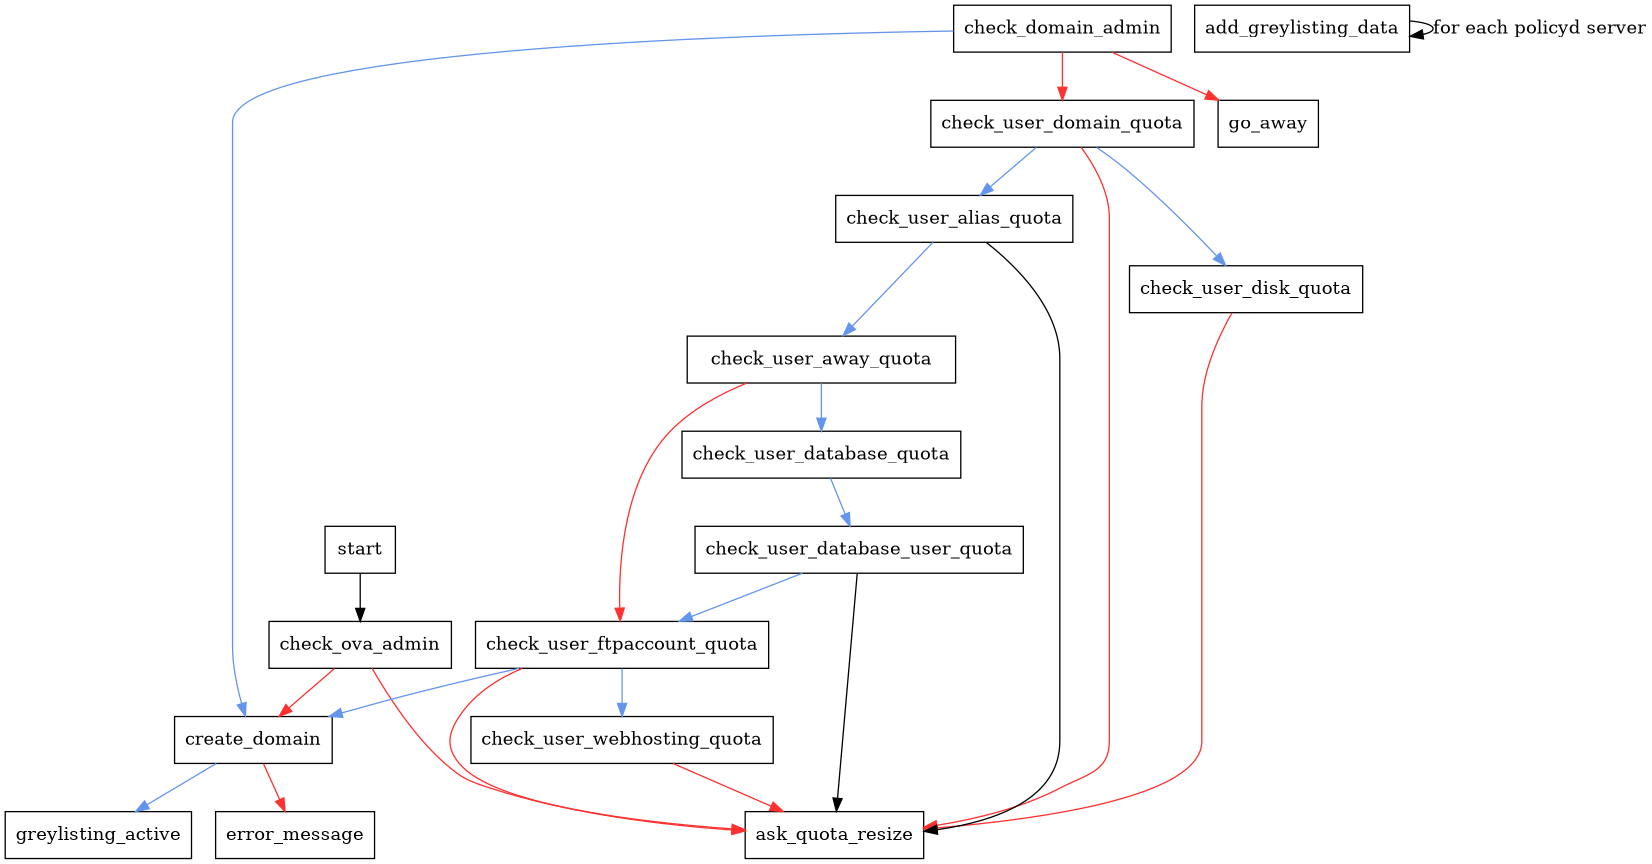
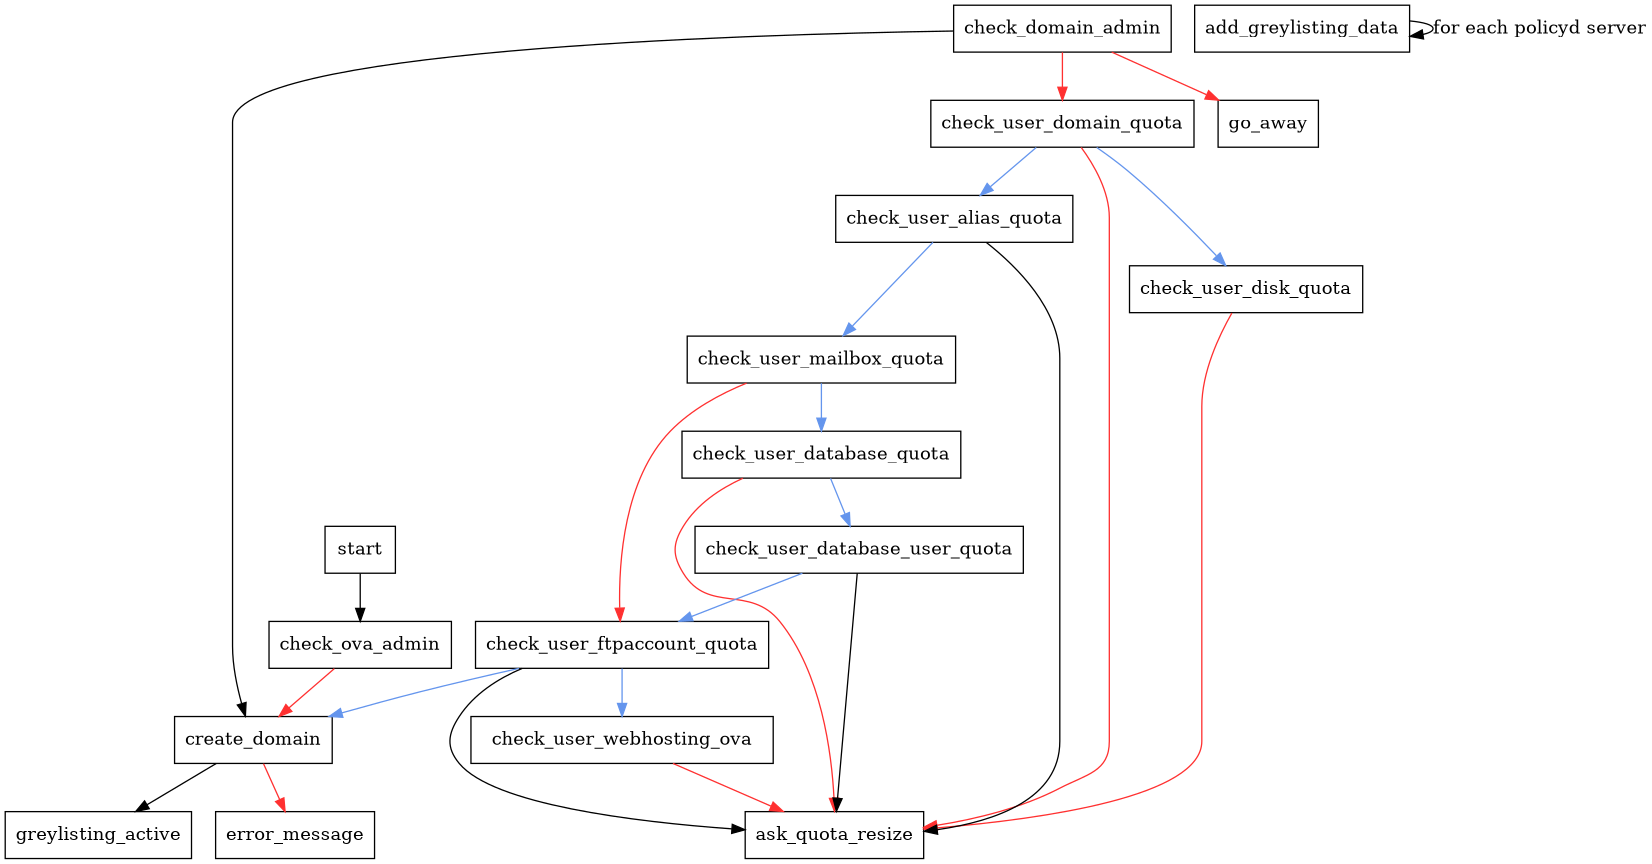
edge "check_domain_admin" -> "create_domain": color cornflowerblue -> black
node "check_user_away_quota": label "check_user_away_quota" -> "check_user_mailbox_quota"
node "check_user_webhosting_quota": label "check_user_webhosting_quota" -> "check_user_webhosting_ova"
edge "check_user_ftpaccount_quota" -> "ask_quota_resize": color firebrick1 -> black
edge "check_ova_admin" -> "ask_quota_resize": now "check_user_database_quota" -> "ask_quota_resize"
edge "create_domain" -> "greylisting_active": color cornflowerblue -> black
